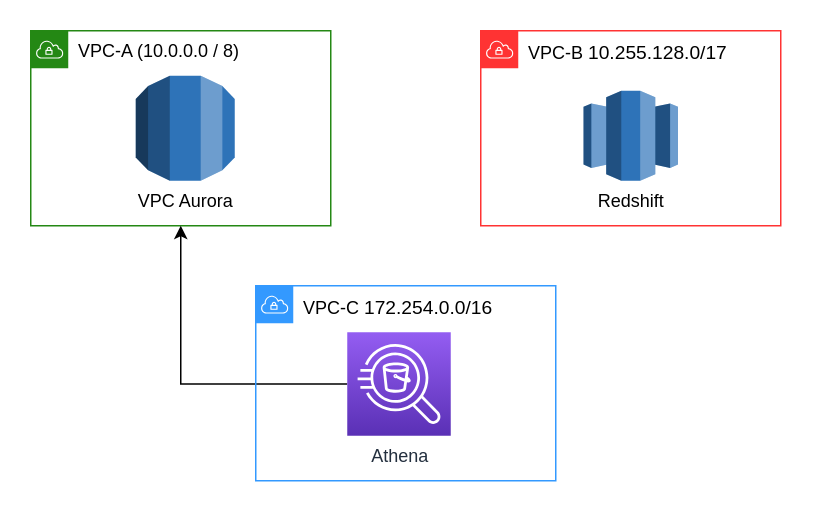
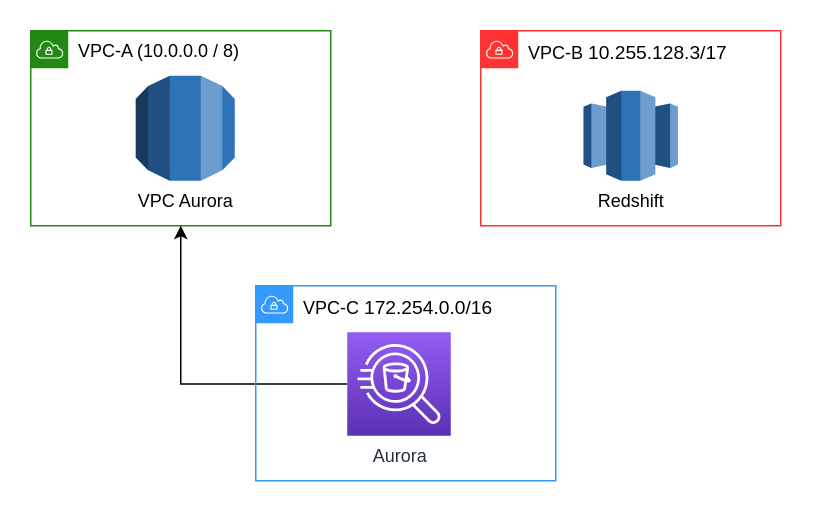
node "VPC-B 10.255.128.0/17": label "VPC-B 10.255.128.0/17" -> "VPC-B 10.255.128.3/17"
node "Athena": label "Athena" -> "Aurora"
